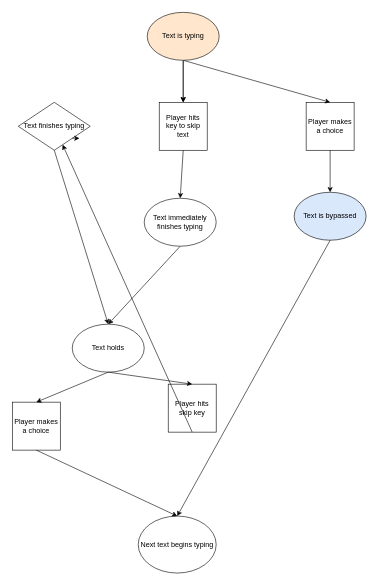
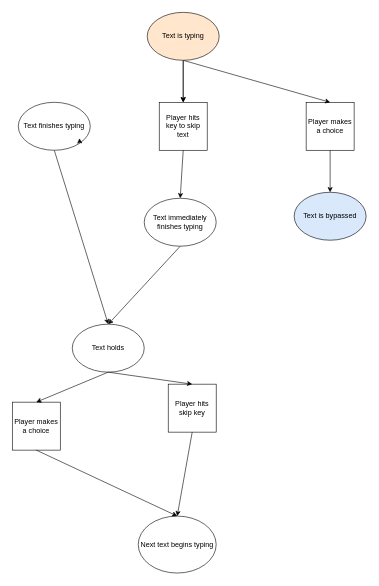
node "Text finishes typing": shape diamond -> ellipse
edge "Player hits skip key" -> "Text finishes typing": now "Player hits skip key" -> "Next text begins typing"
edge "Text is bypassed" -> "Next text begins typing": removed
